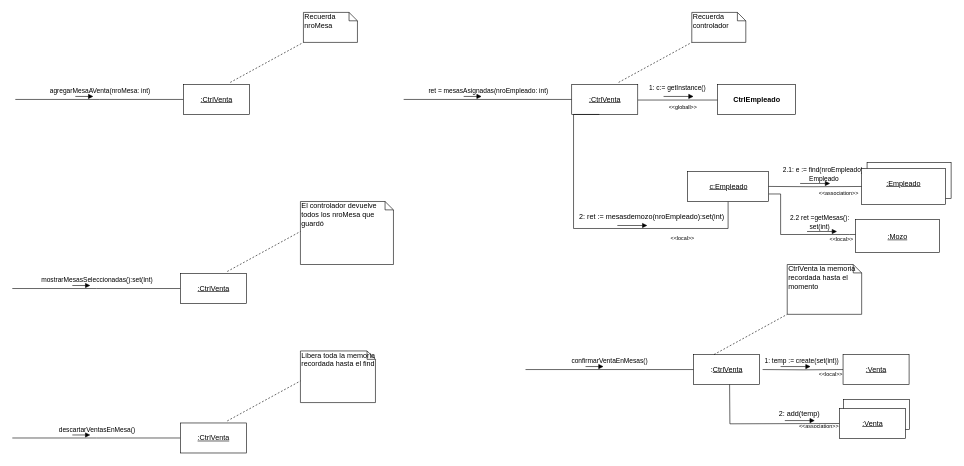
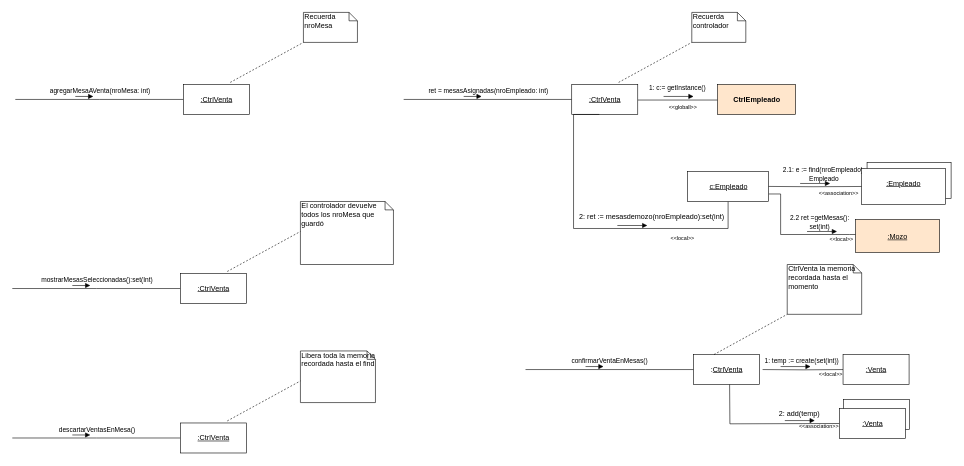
node "CtrlEmpleado": fillcolor #ffffff -> #ffe6cc
node ":Mozo": fillcolor #ffffff -> #ffe6cc
